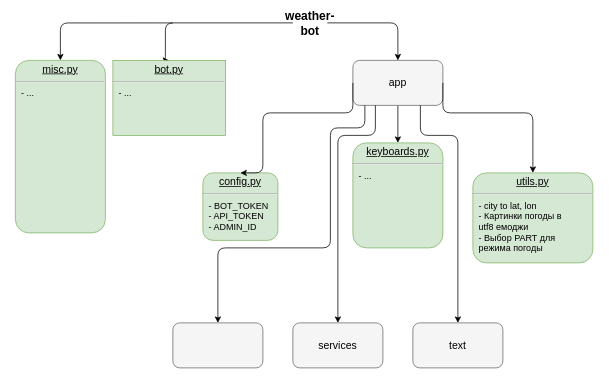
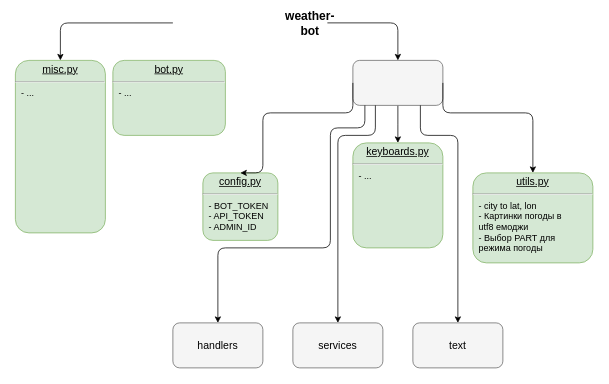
edge "weather-bot" -> "bot.py - ...": removed
node "app": removed
node "bot.py - ...": shape rectangle -> rounded rectangle
node "handlers": added
